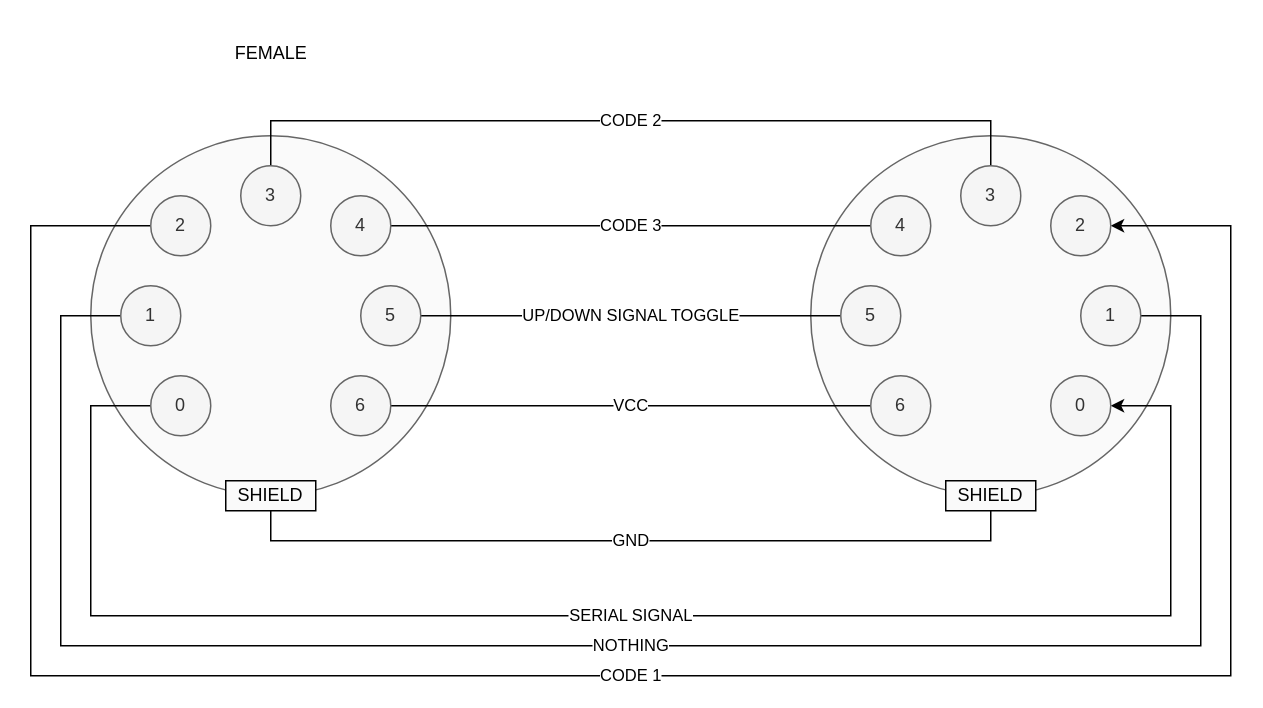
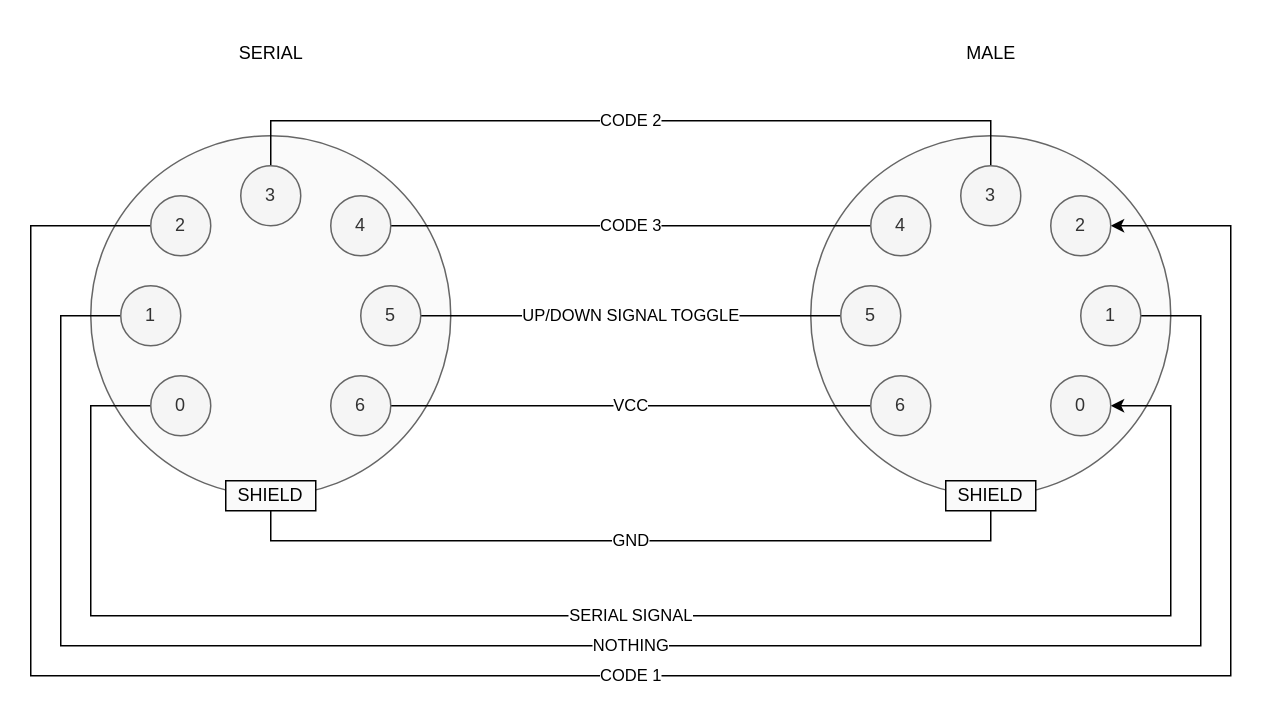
node "FEMALE": label "FEMALE" -> "SERIAL"
node "MALE": added
